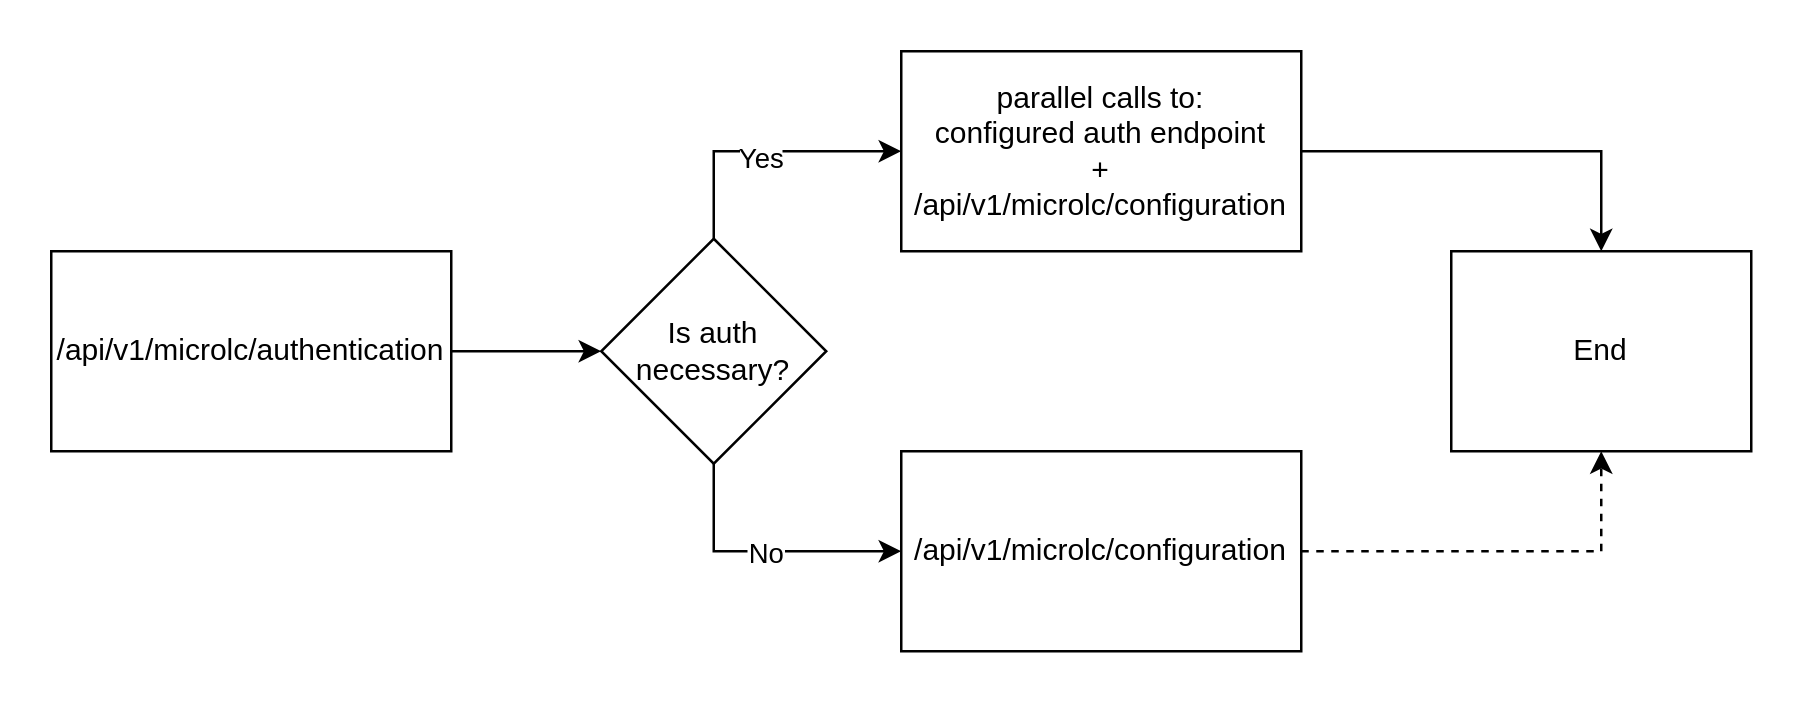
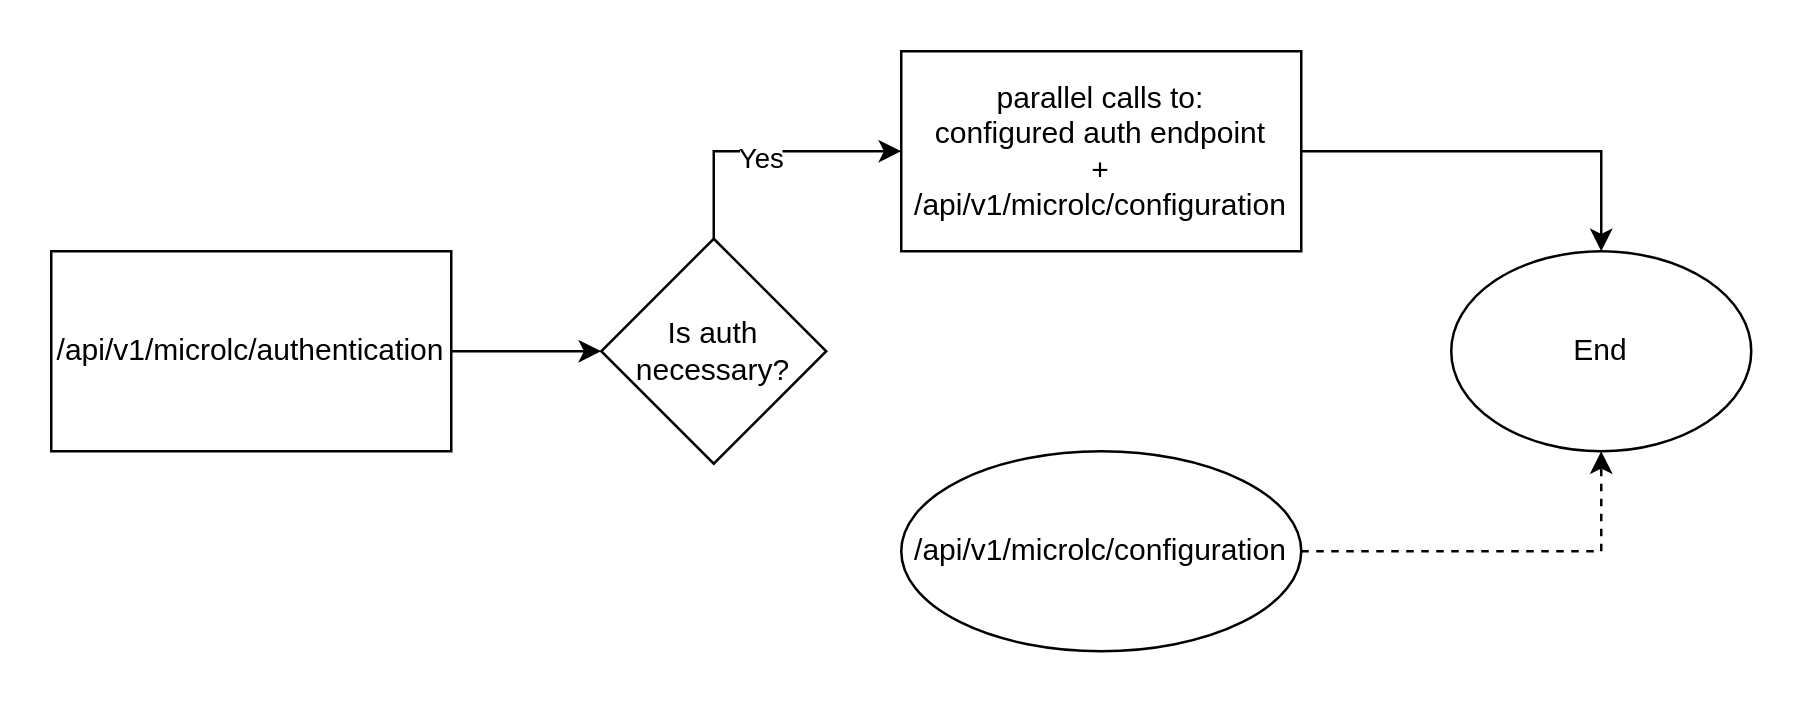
node "End": shape rectangle -> ellipse
edge "Is auth necessary?" -> "/api/v1/microlc/configuration": removed, label "No"
node "/api/v1/microlc/configuration": shape rectangle -> ellipse
